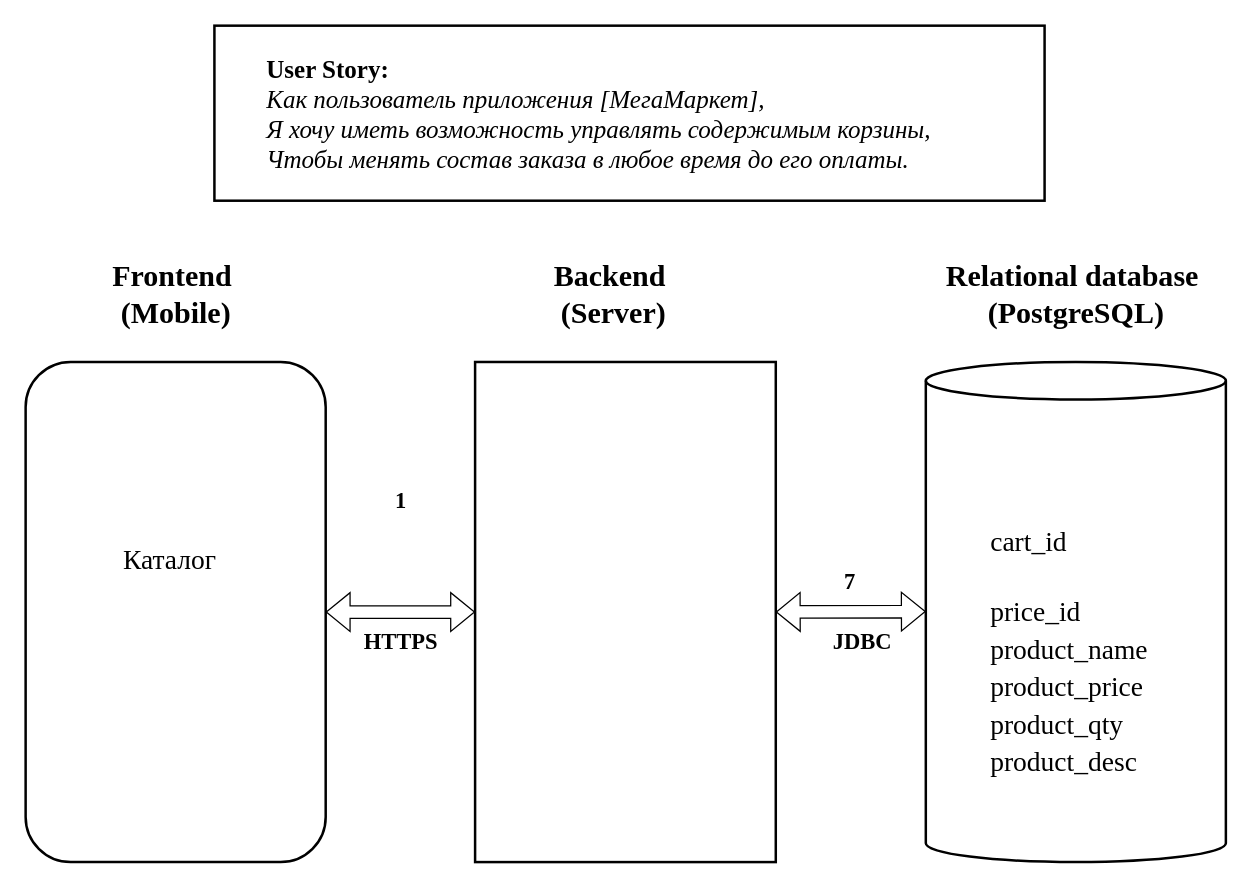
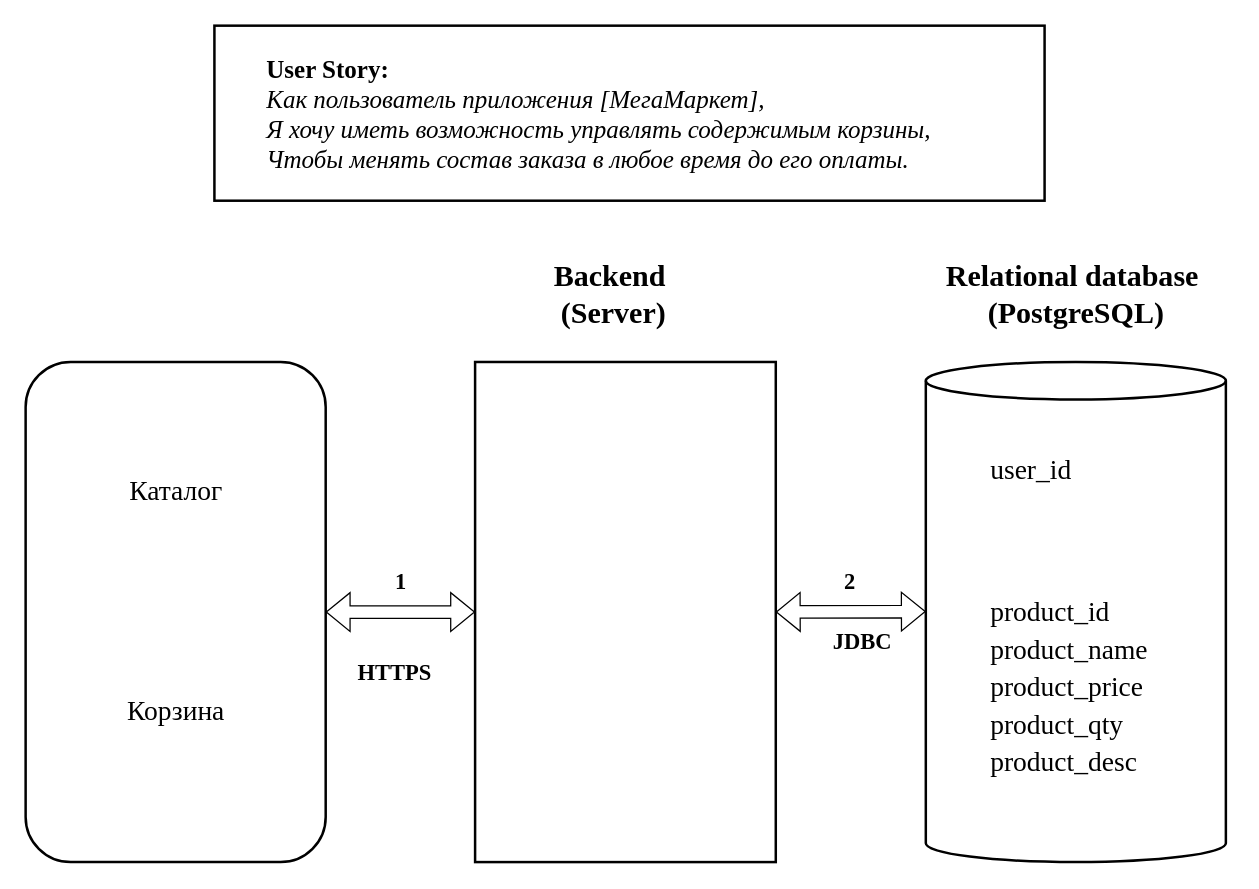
node "Frontend (Mobile)": removed
node "user_id": added
node "1": moved (401, 501) -> (401, 582)
node "cart_id": removed
node "Каталог": moved (169, 561) -> (176, 492)
node "7": label "7" -> "2"
node "price_id": label "price_id" -> "product_id"
node "HTTPS": moved (401, 642) -> (394, 673)
node "Корзина": added
